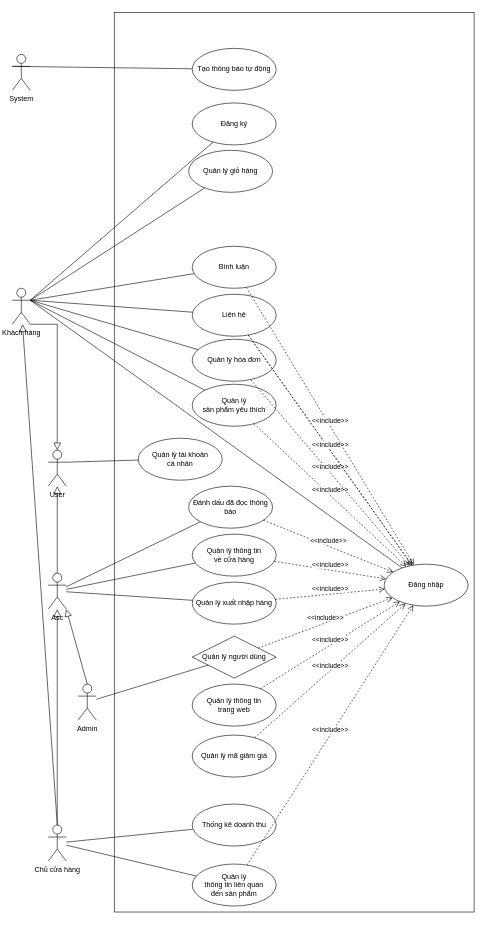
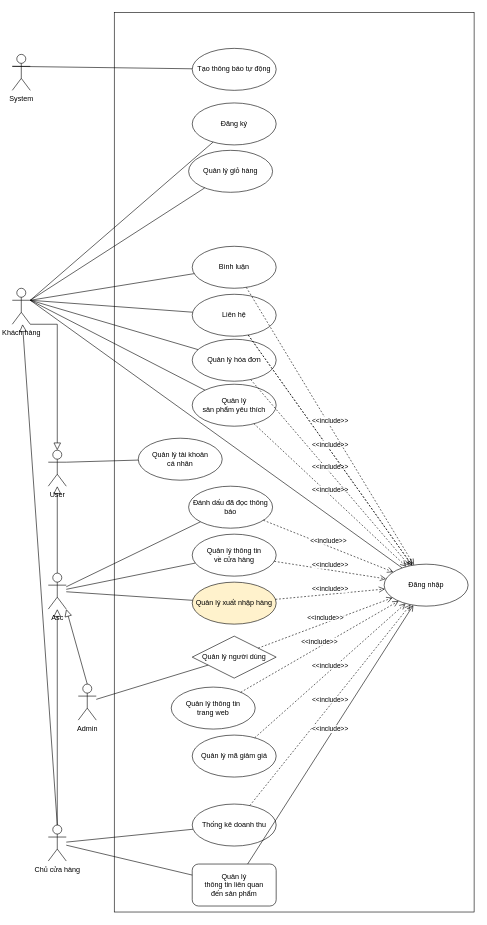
node "Quản lý xuất nhập hàng": fillcolor #ffffff -> #fff2cc
node "Quản lý thông tin trang web": moved (234, 705) -> (213, 708)
edge "Thống kê doanh thu" -> "Đăng nhập": added, label "<<include>>"
edge "Quản lý thông tin liên quan đến sản phẩm" -> "Đăng nhập": style dashed -> solid
node "Quản lý thông tin liên quan đến sản phẩm": shape ellipse -> rounded rectangle
